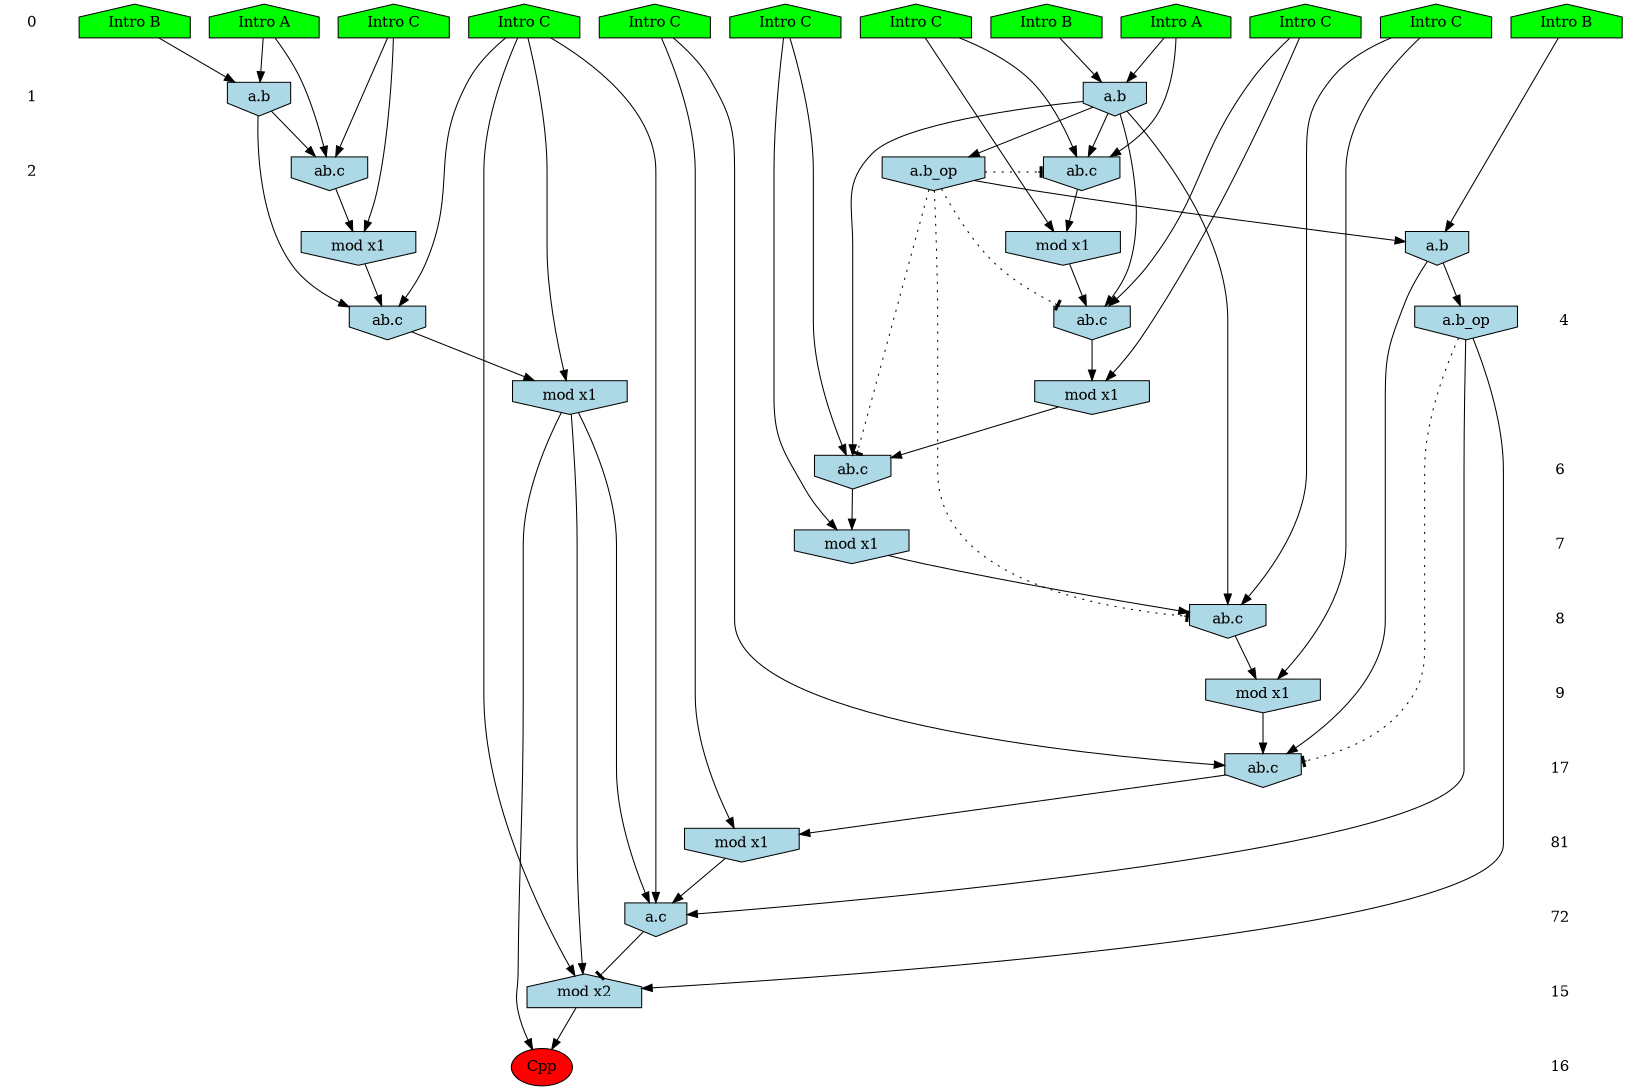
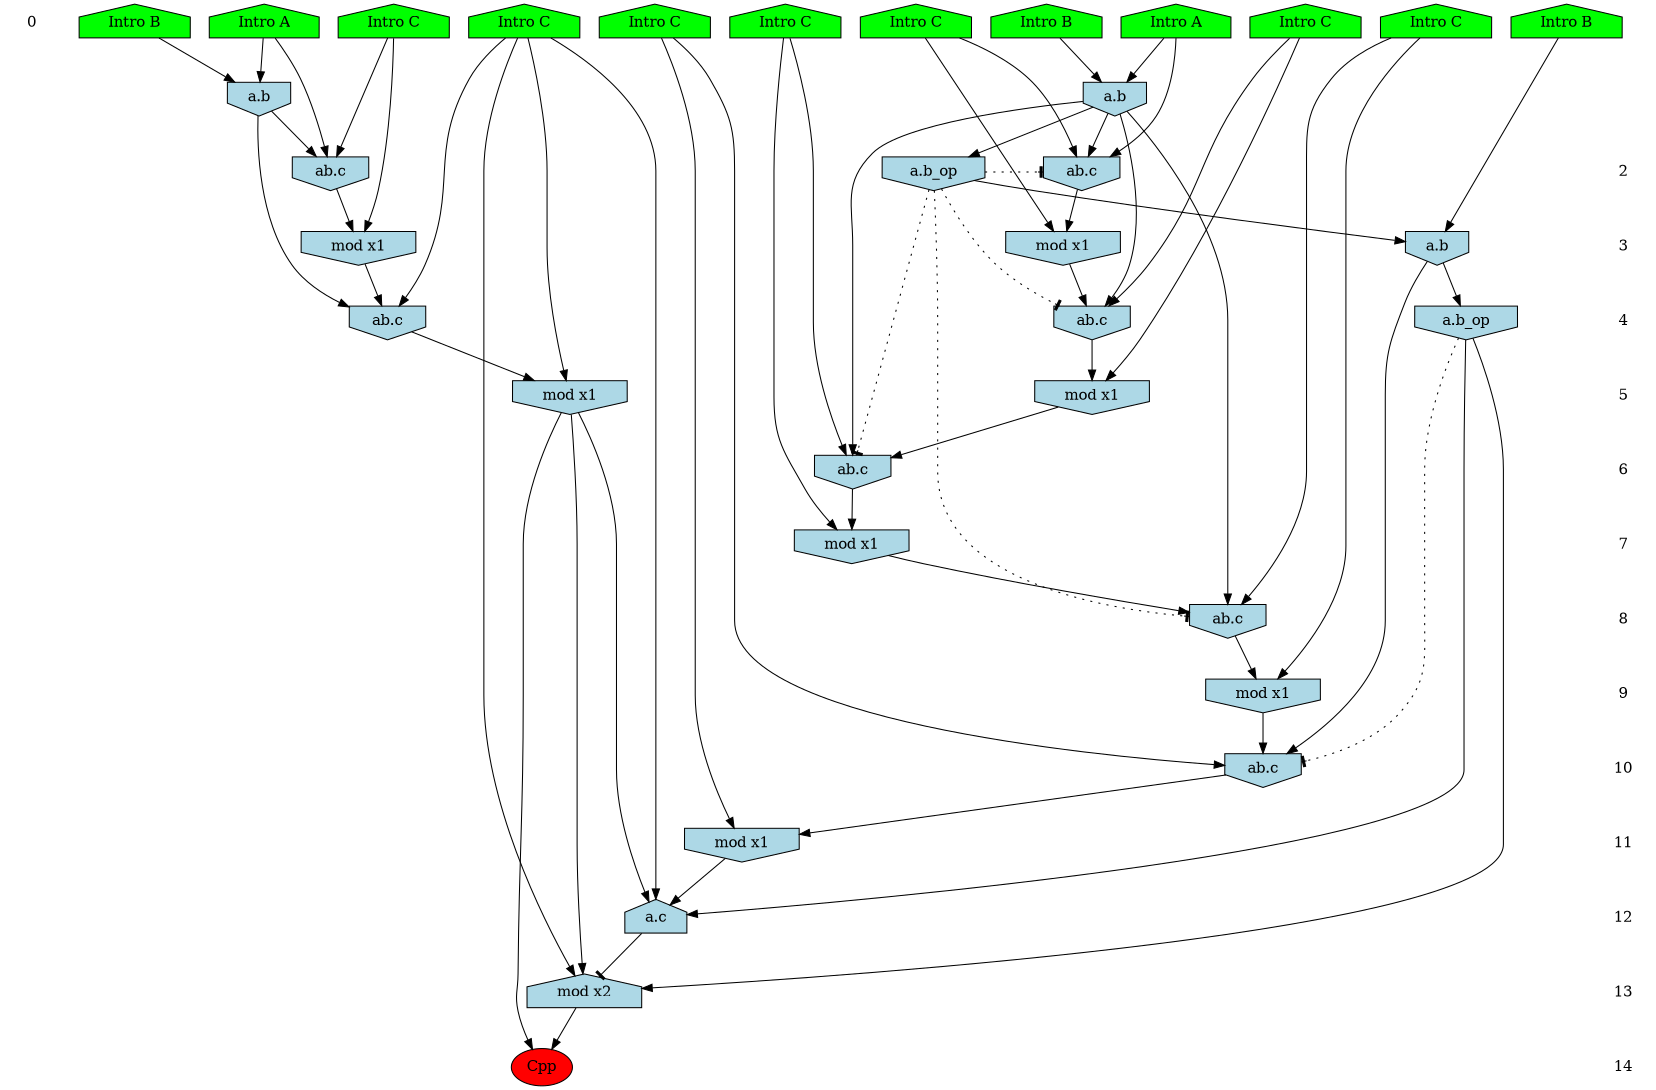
node "1": removed
node "3": added
node "5": added
node "17": label "17" -> "10"
node "81": label "81" -> "11"
node "a.c": shape invhouse -> house
node "72": label "72" -> "12"
node "15": label "15" -> "13"
node "16": label "16" -> "14"
